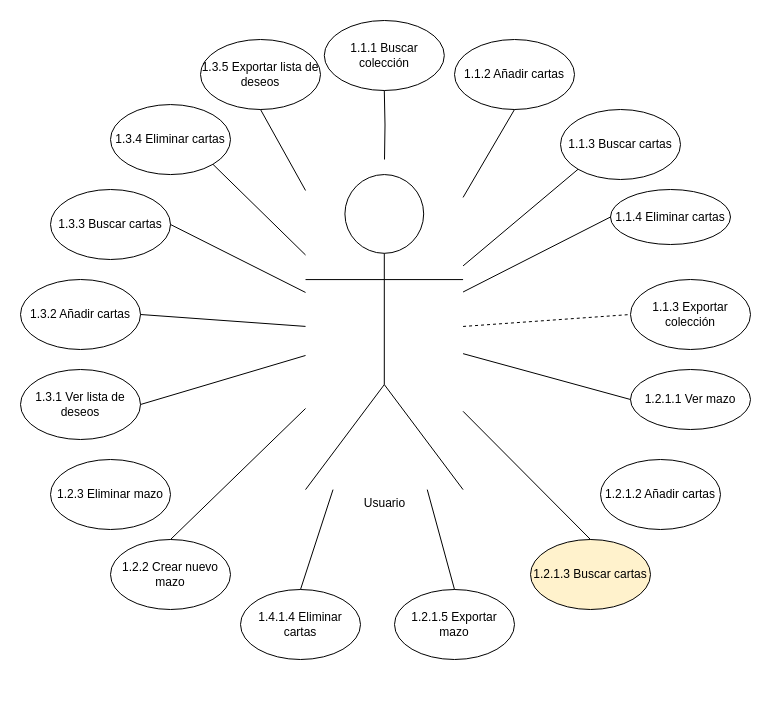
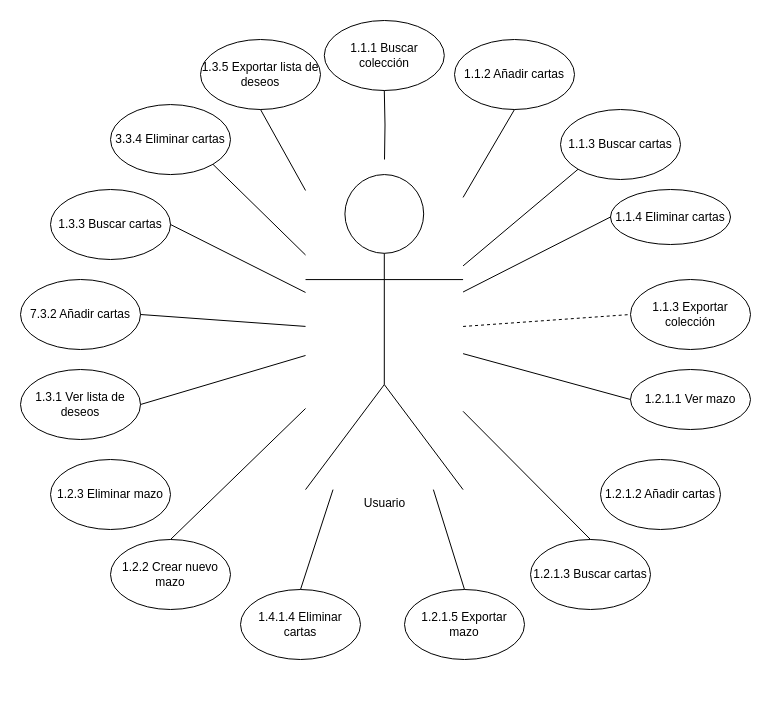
node "1.3.4 Eliminar cartas": label "1.3.4 Eliminar cartas" -> "3.3.4 Eliminar cartas"
node "1.3.2 Añadir cartas": label "1.3.2 Añadir cartas" -> "7.3.2 Añadir cartas"
node "1.2.1.3 Buscar cartas": fillcolor #fff2cc -> #ffffff
node "1.2.1.5 Exportar mazo": moved (455, 625) -> (465, 625)
